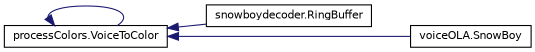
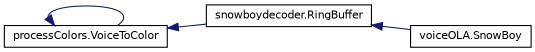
edge "voiceOLA.SnowBoy" -> "processColors.VoiceToColor": now "voiceOLA.SnowBoy" -> "snowboydecoder.RingBuffer"
